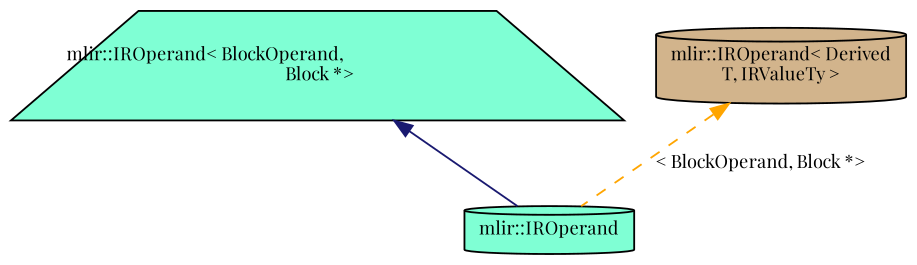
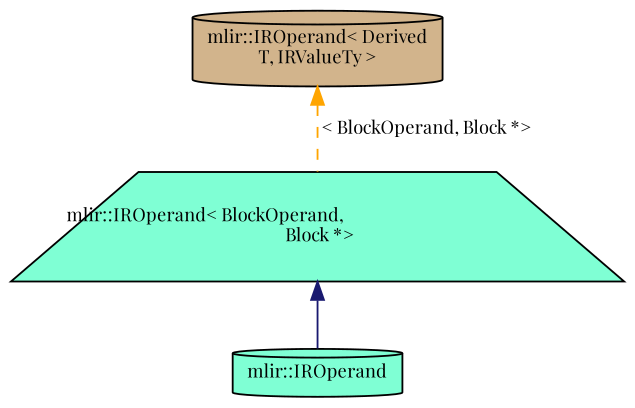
edge "mlir::IROperand" -> "mlir::IROperand< Derived T, IRValueTy >": now "mlir::IROperand< BlockOperand, Block *>" -> "mlir::IROperand< Derived T, IRValueTy >"
